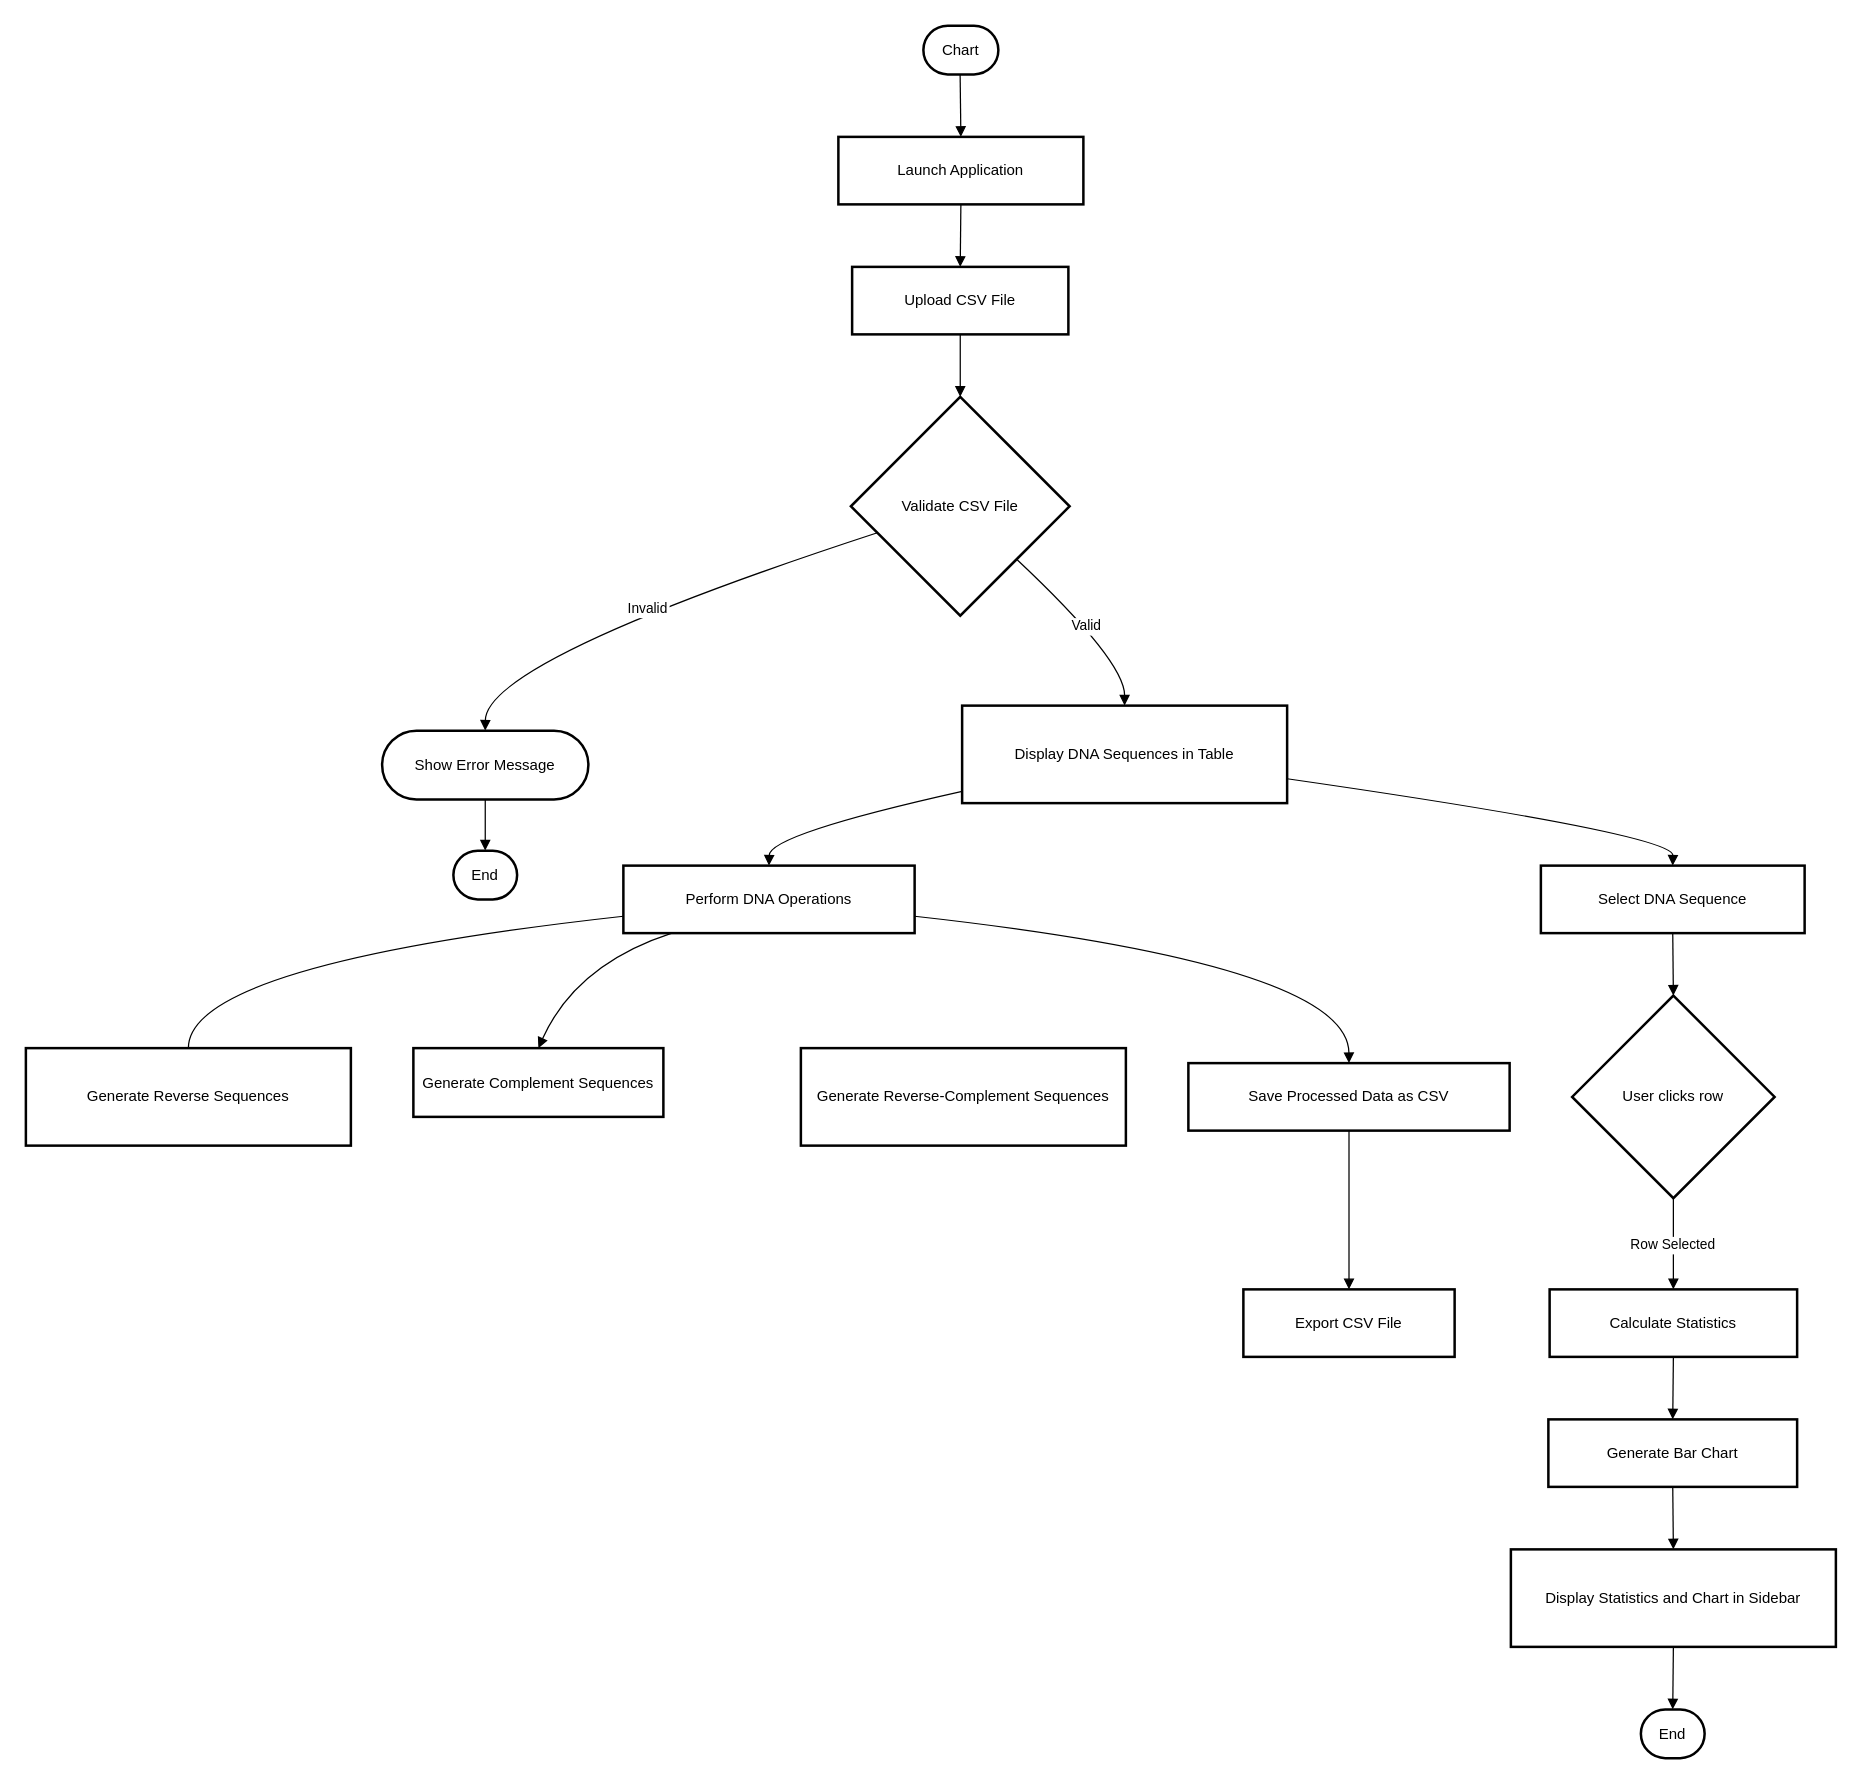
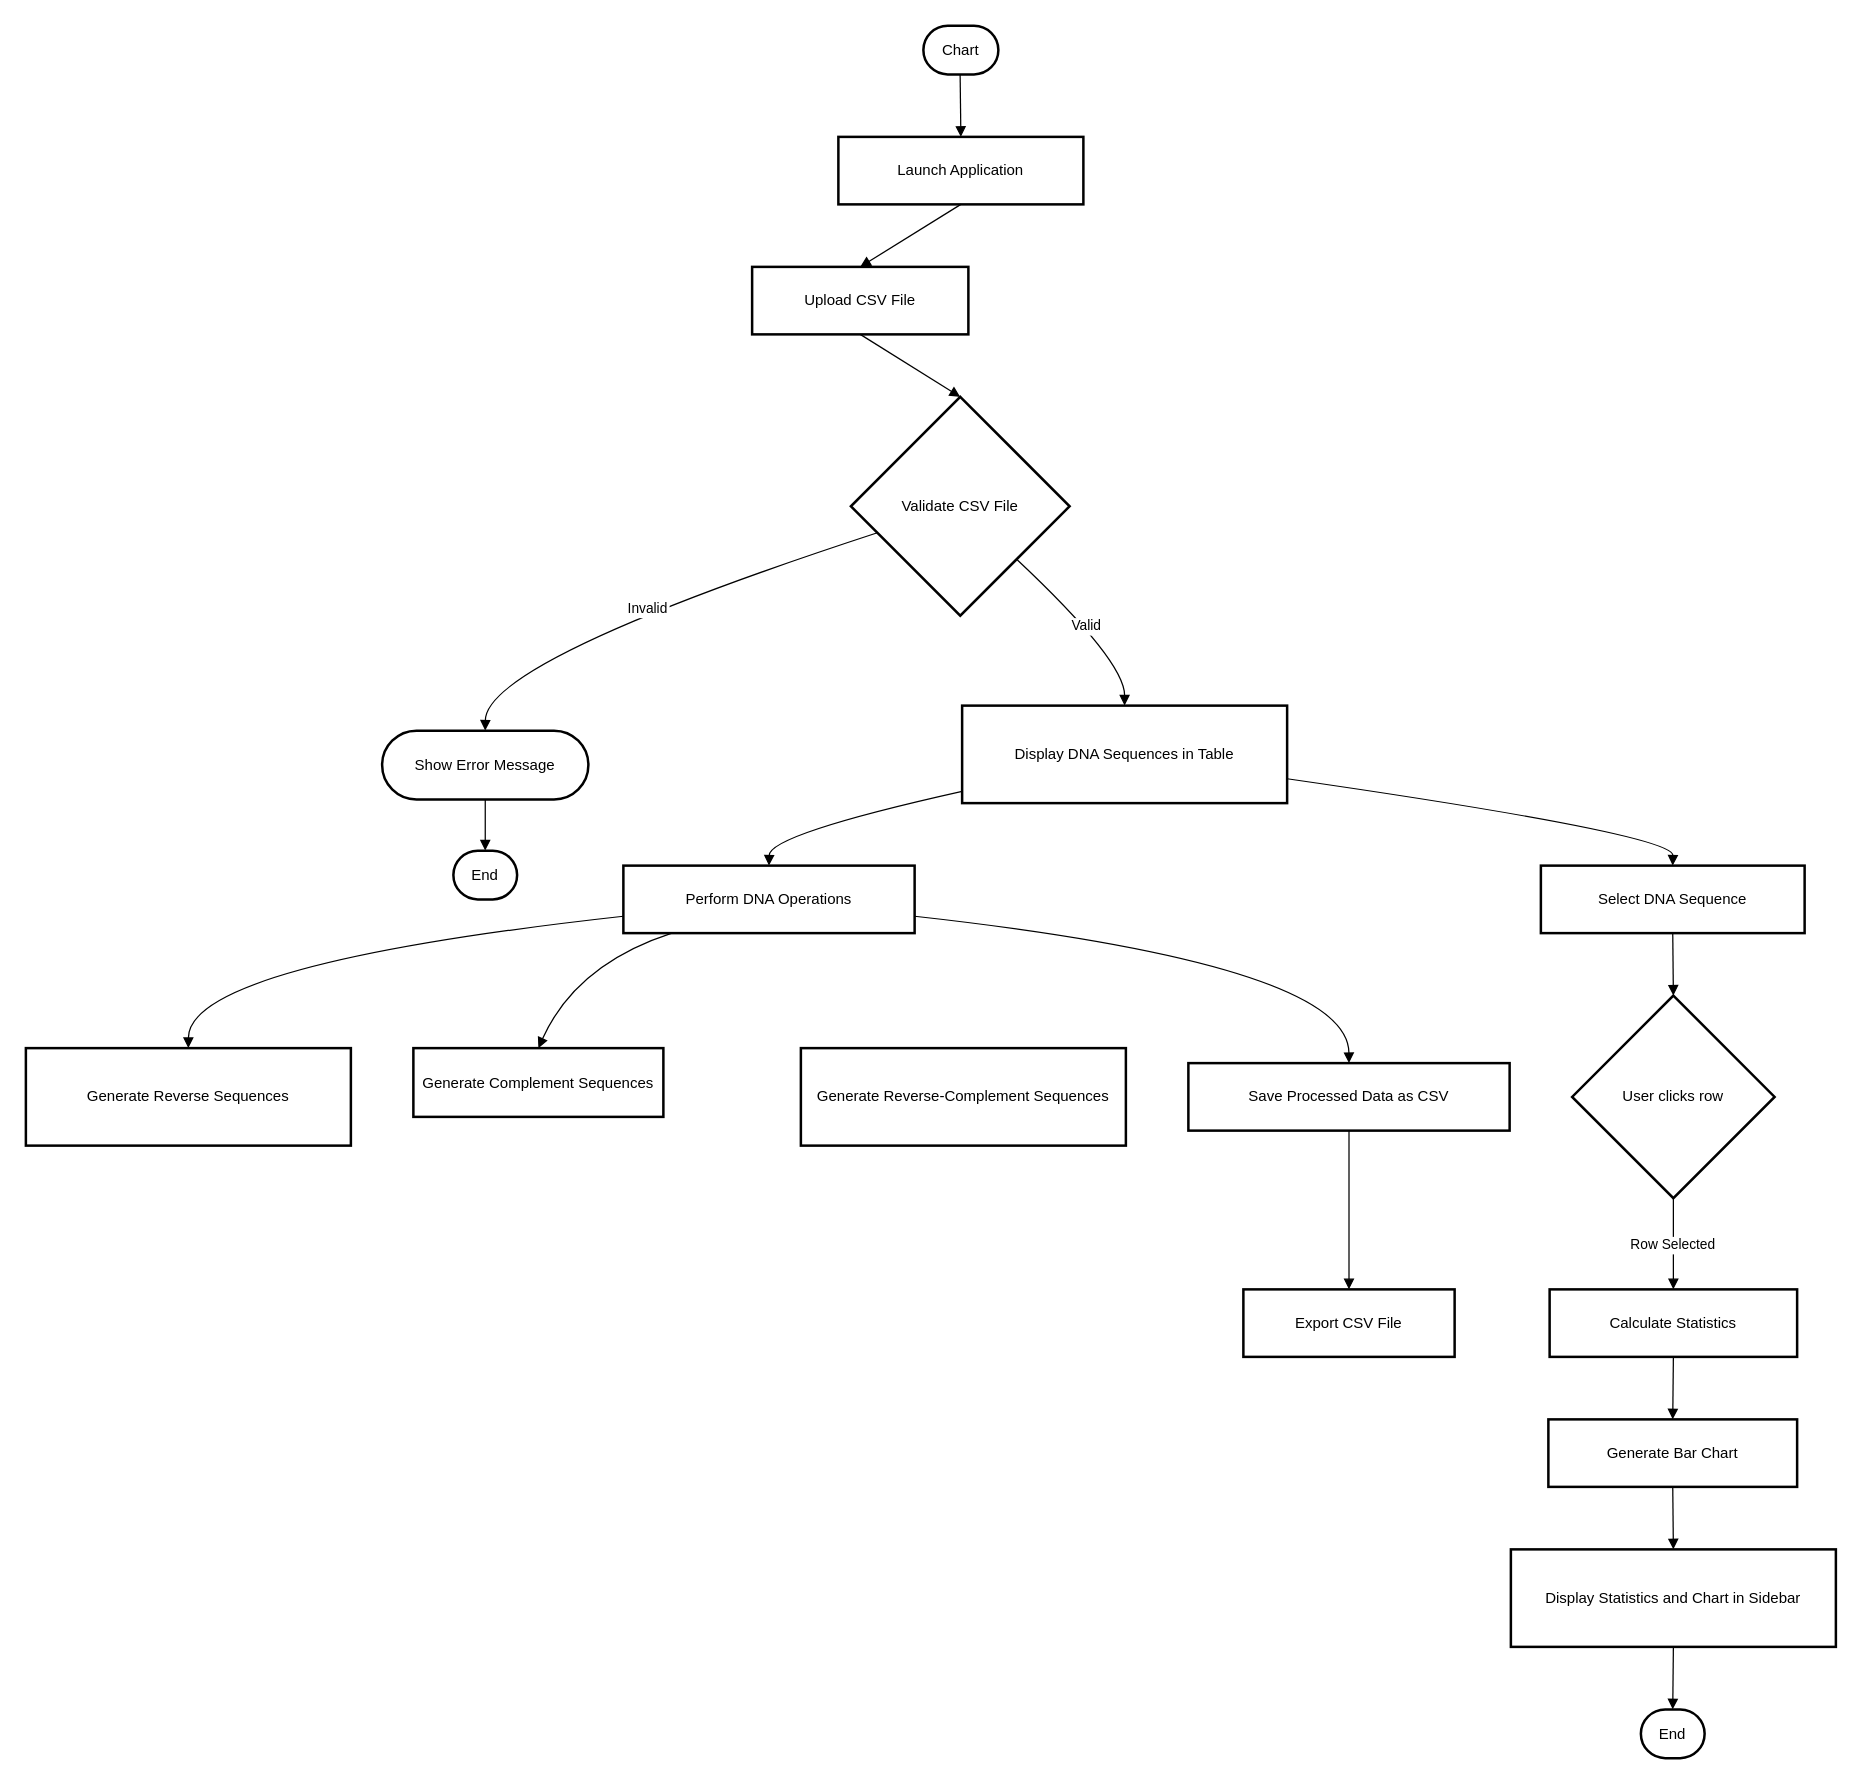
node "Upload CSV File": moved (960, 301) -> (860, 301)
edge "Perform DNA Operations" -- "Generate Reverse Sequences": arrowhead none -> block
